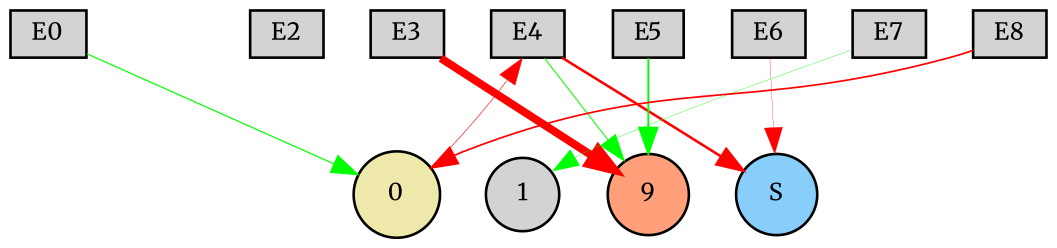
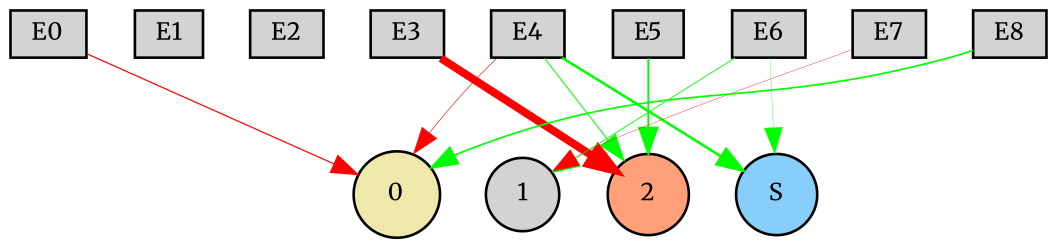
node "E1": added
edge "E8" -> "0": color red -> green
edge "E4" -> "S": color red -> green
edge "E7" -> "1": color green -> red
edge "E6" -> "S": color red -> green
edge "E6" -> "1": added
edge "E0" -> "0": color green -> red
edge "0" -> "E4": reversed
node "9": label "9" -> "2"
